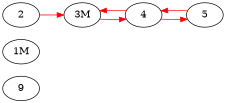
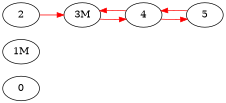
node "9": label "9" -> "0"
